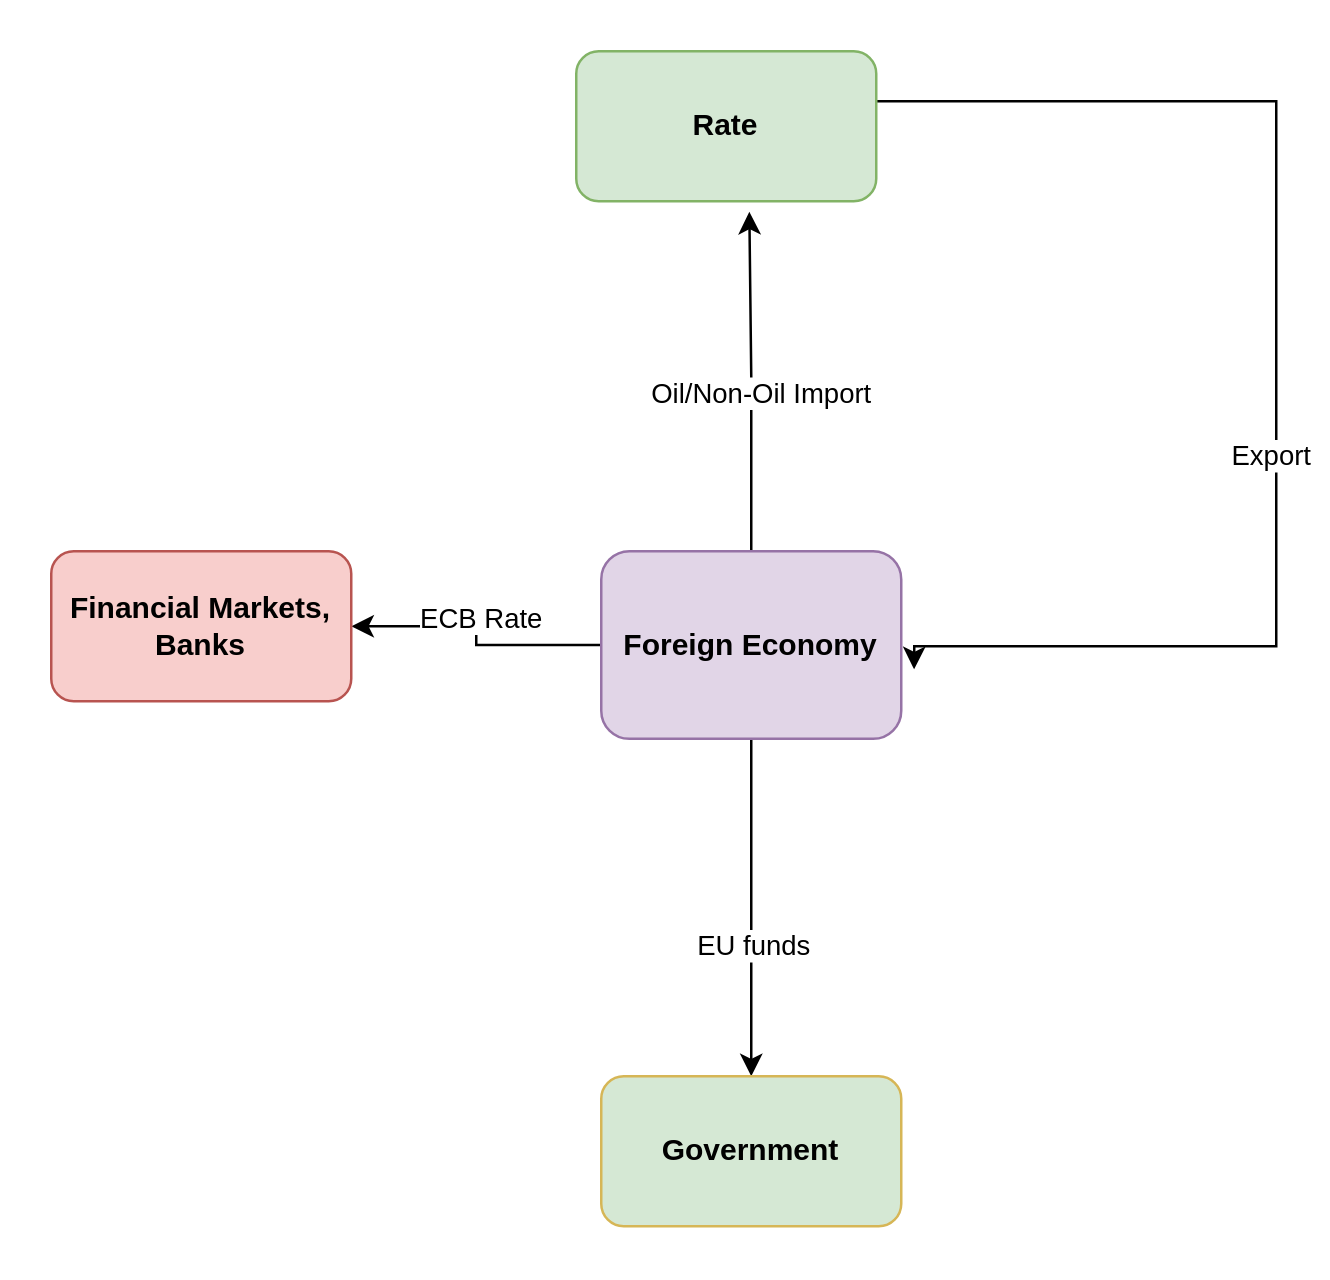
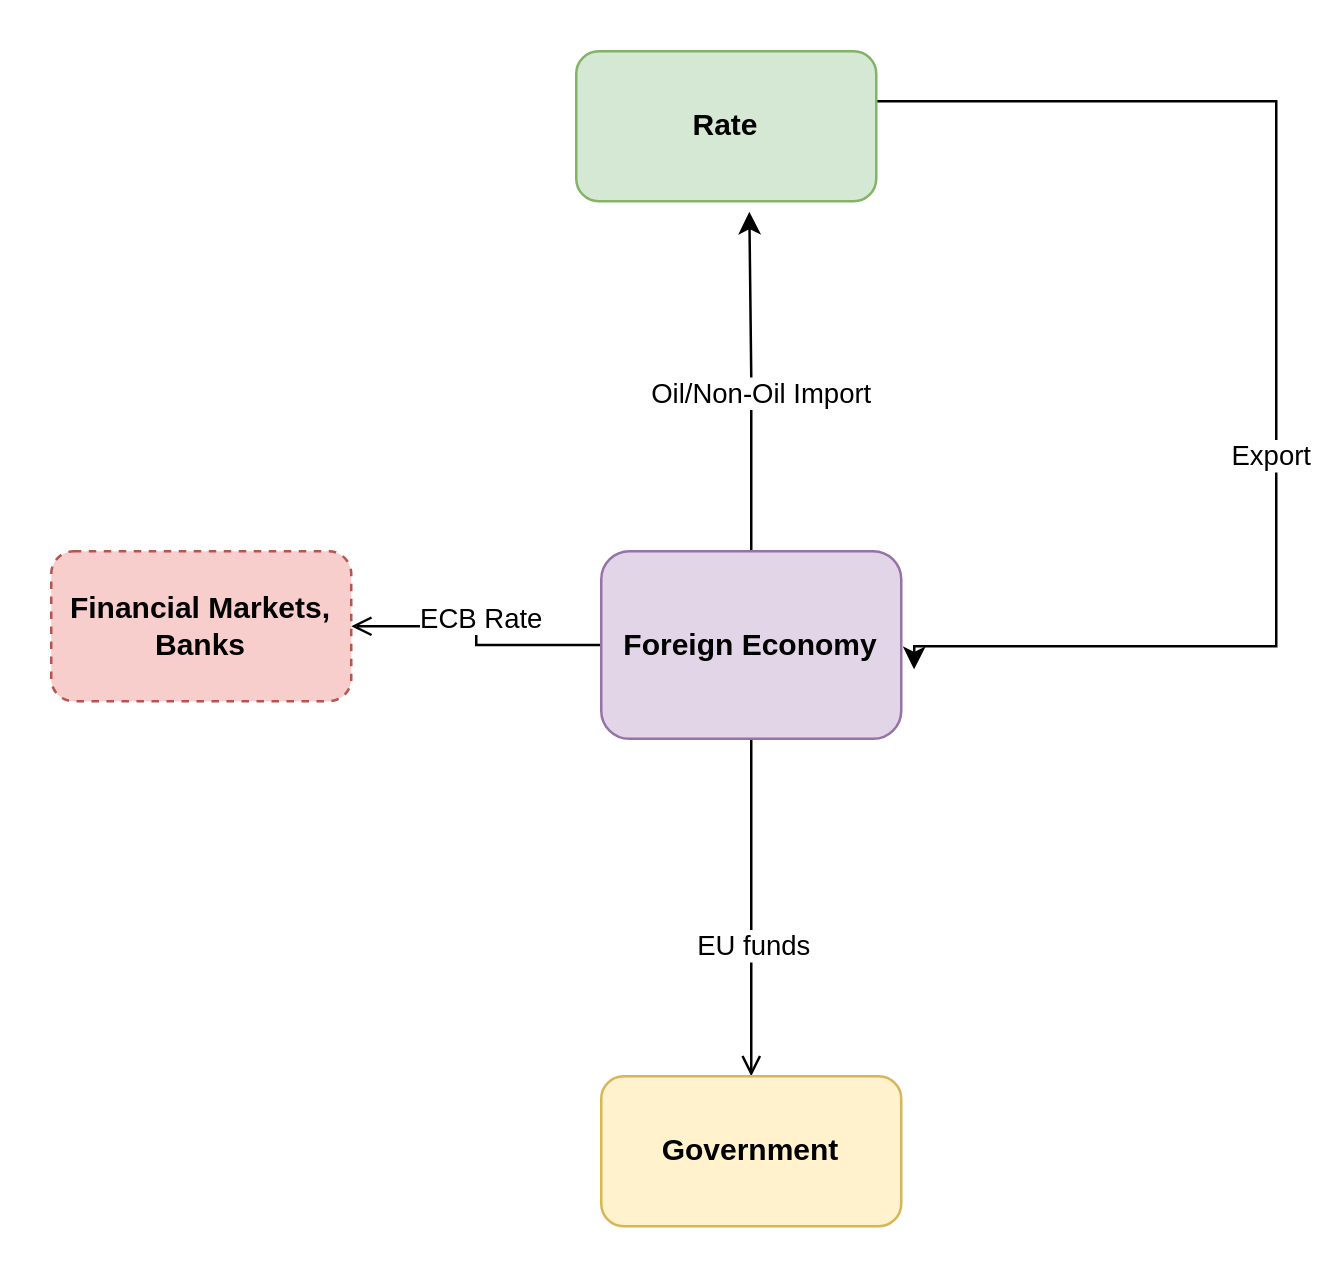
node "Financial Markets, Banks": style solid -> dashed
edge "Foreign Economy" -> "Financial Markets, Banks": arrowhead classic -> open
edge "Foreign Economy" -> "Government": arrowhead classic -> open
node "Government": fillcolor #d5e8d4 -> #fff2cc
